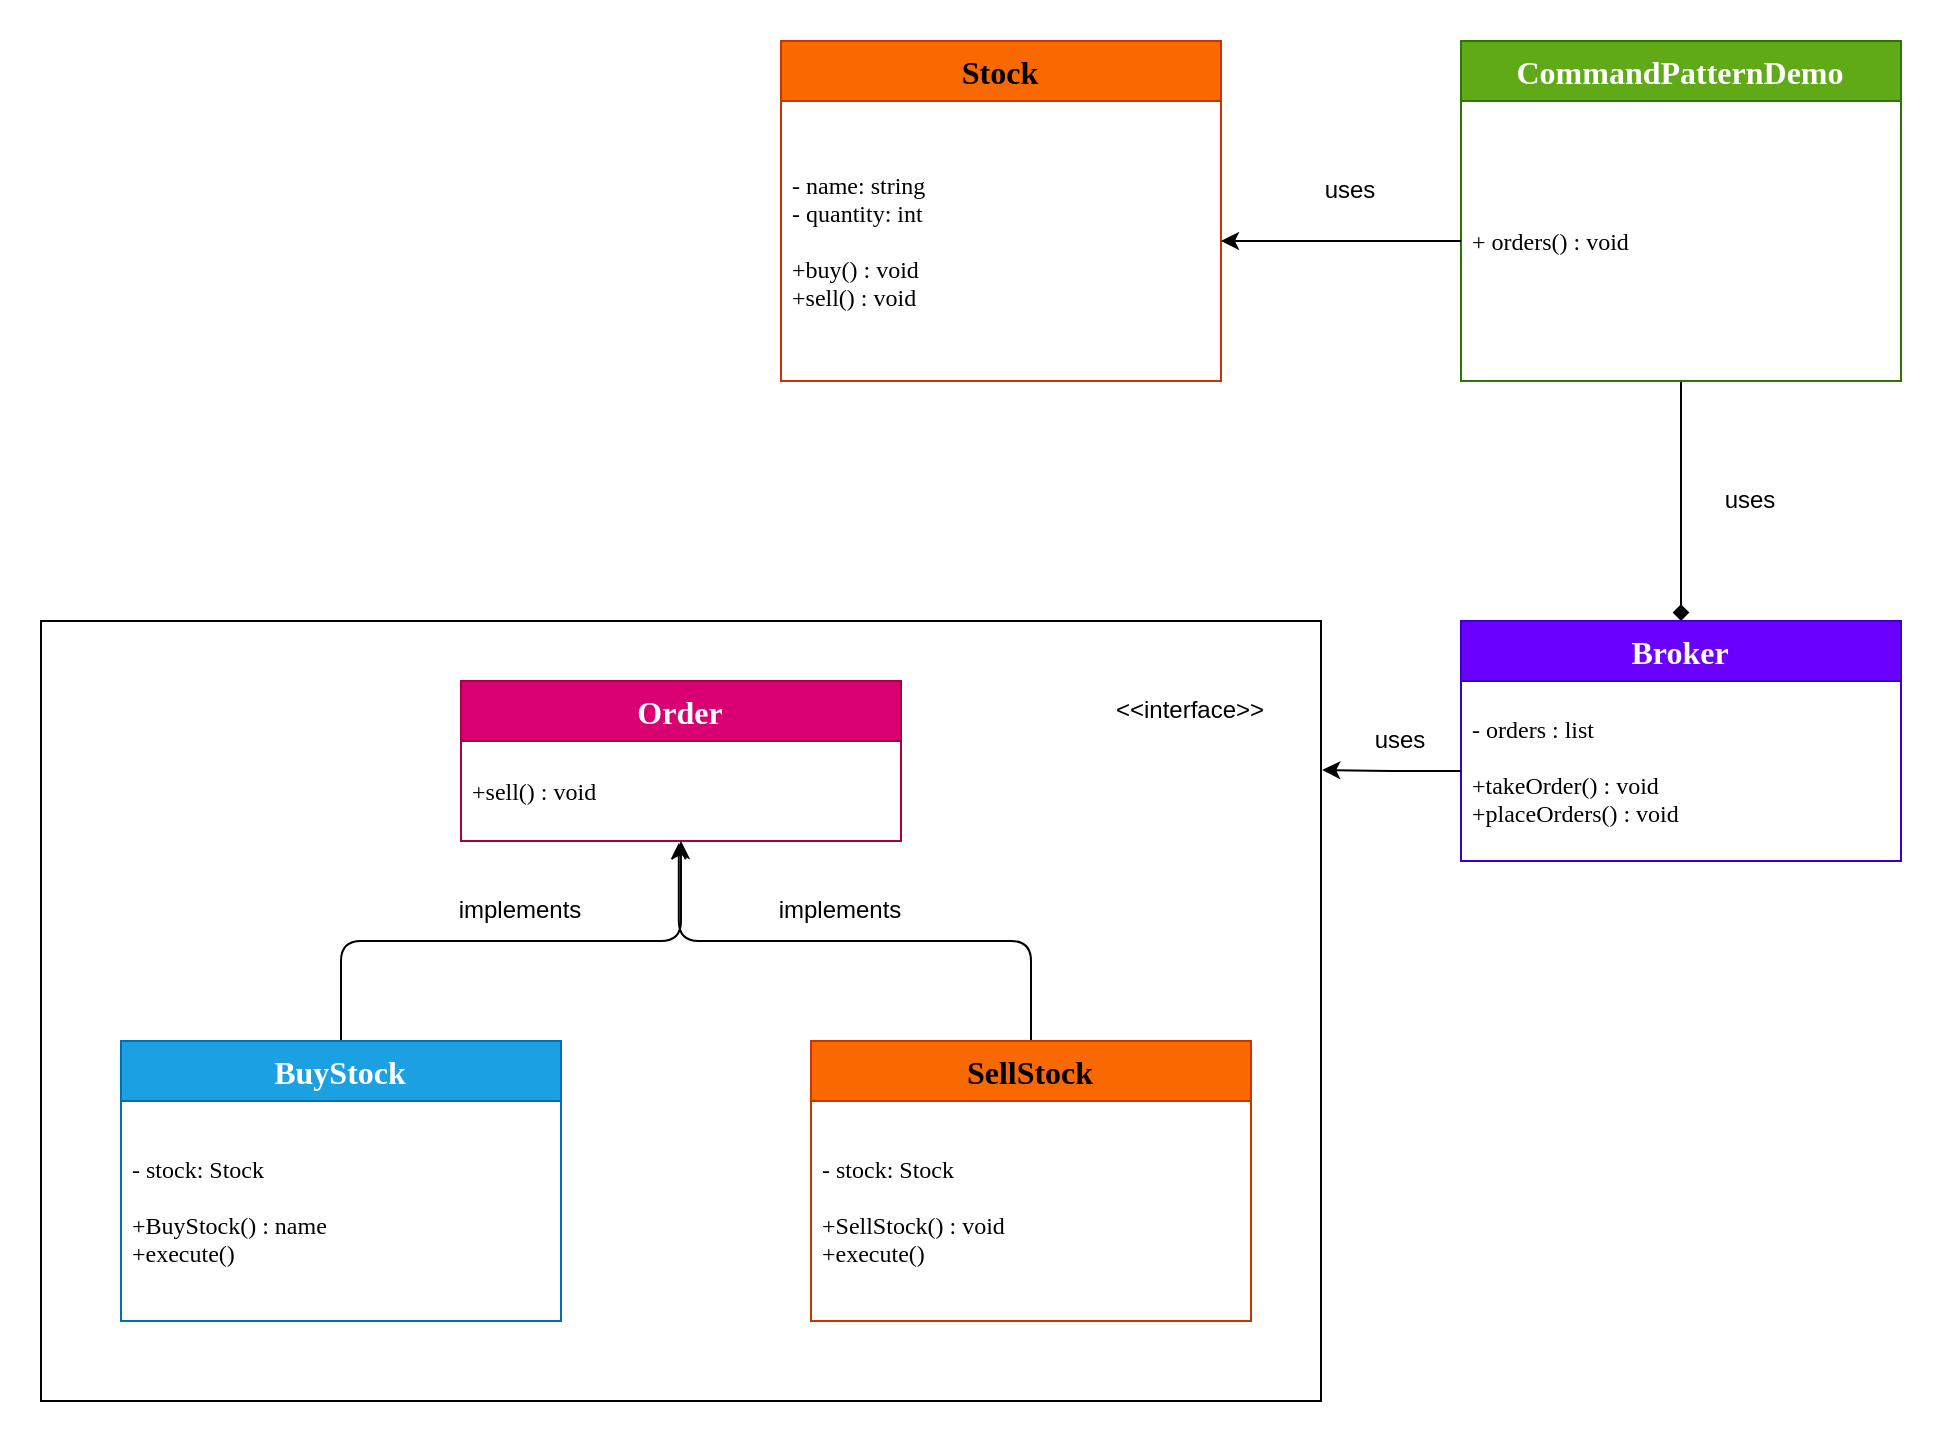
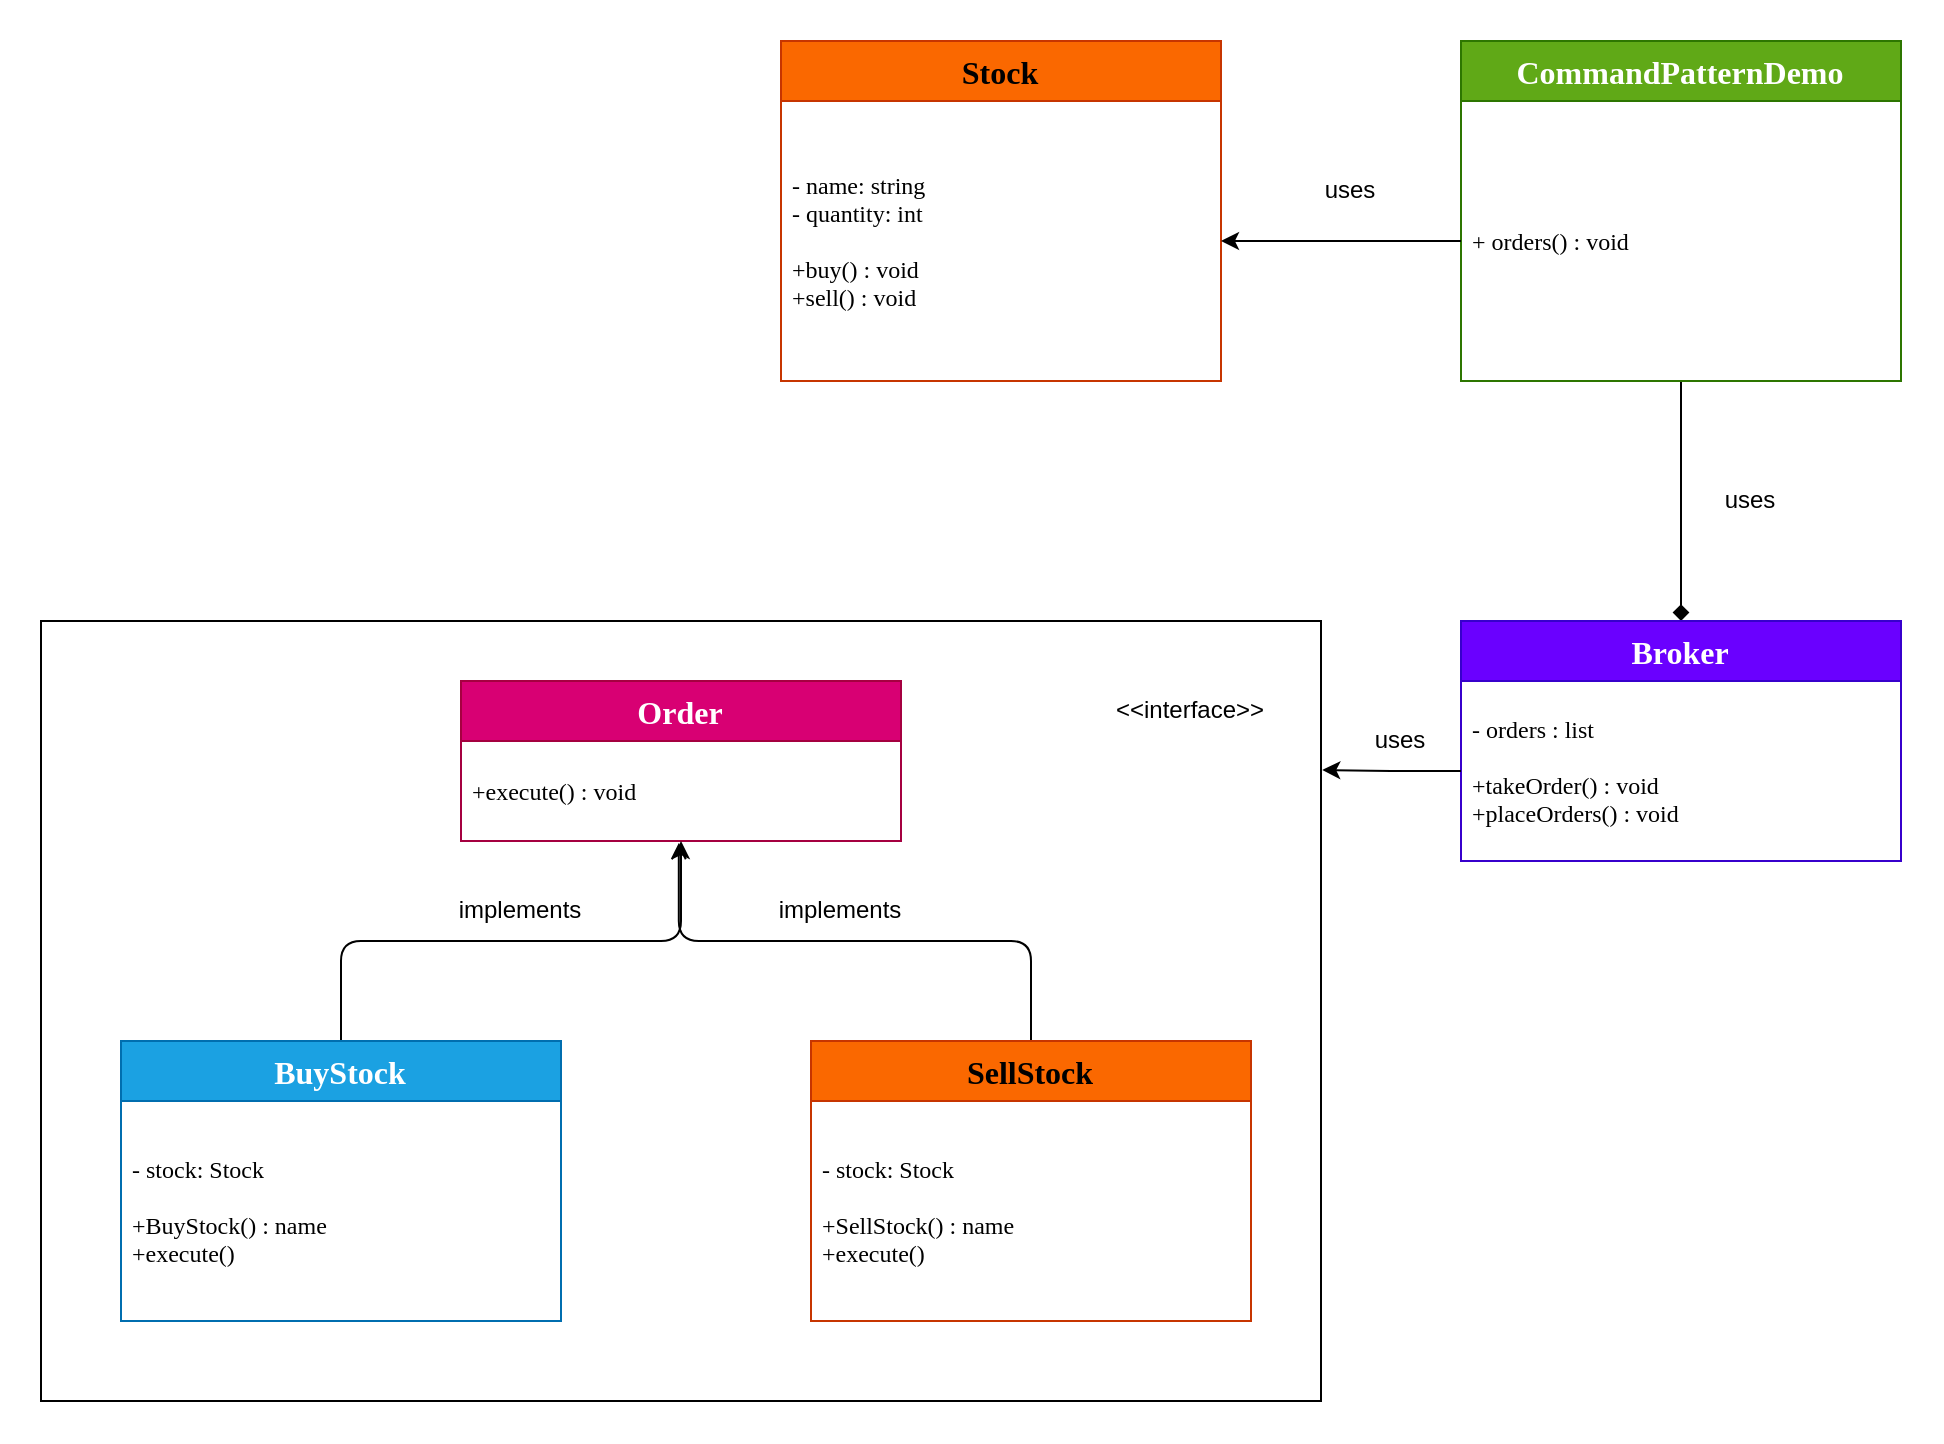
node "+sell() : void": label "+sell() : void" -> "+execute() : void"
node "- stock: Stock +SellStock() : void +execute()": label "- stock: Stock +SellStock() : void +execute()" -> "- stock: Stock +SellStock() : name +execute()"
